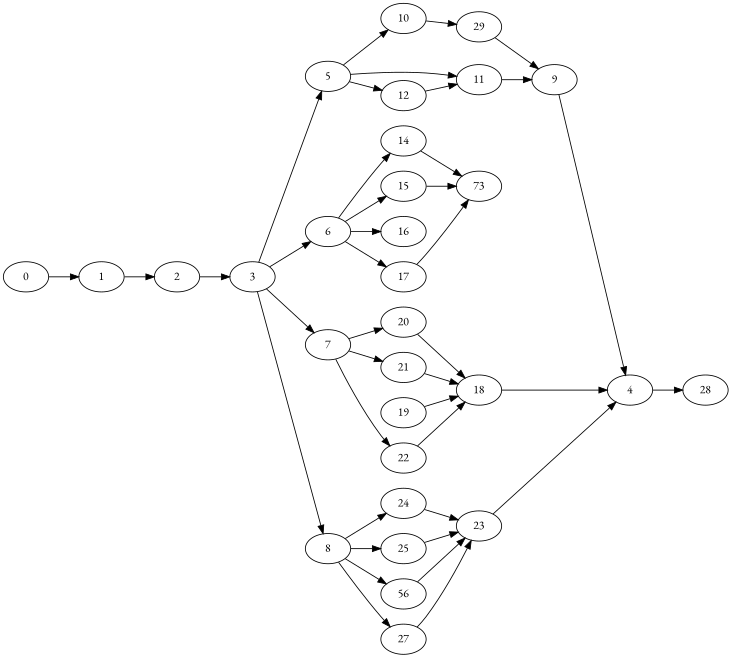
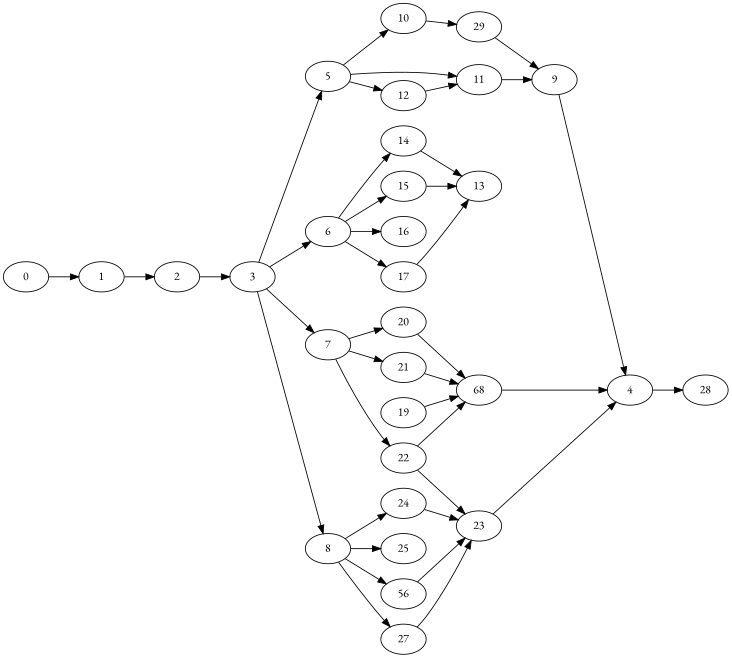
node "73": label "73" -> "13"
node "18": label "18" -> "68"
edge "25" -> "23": now "22" -> "23"
